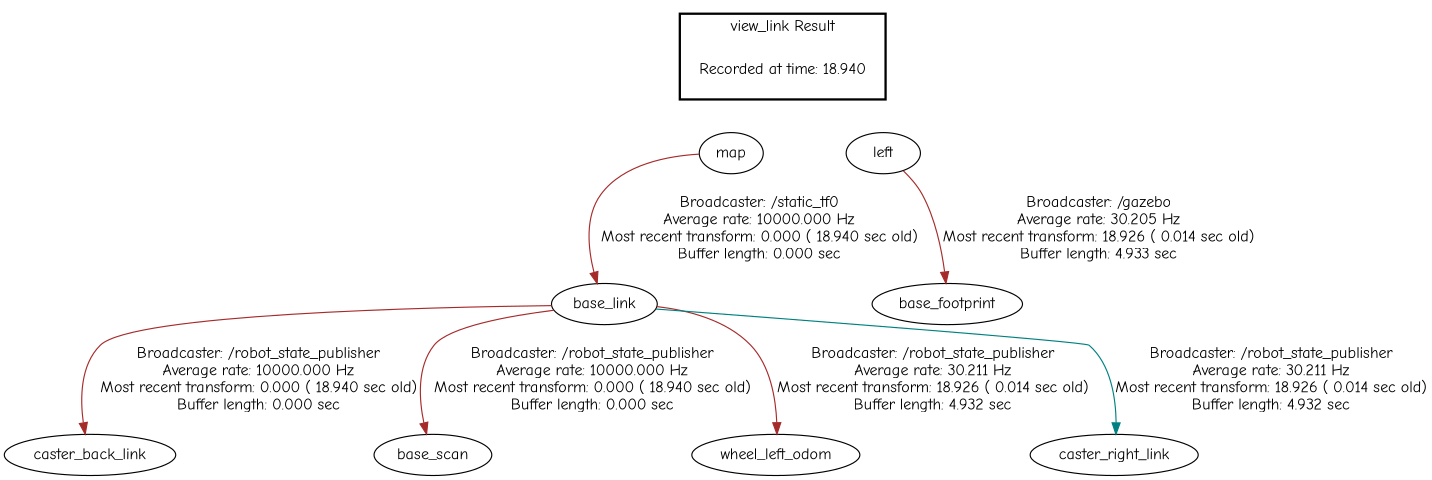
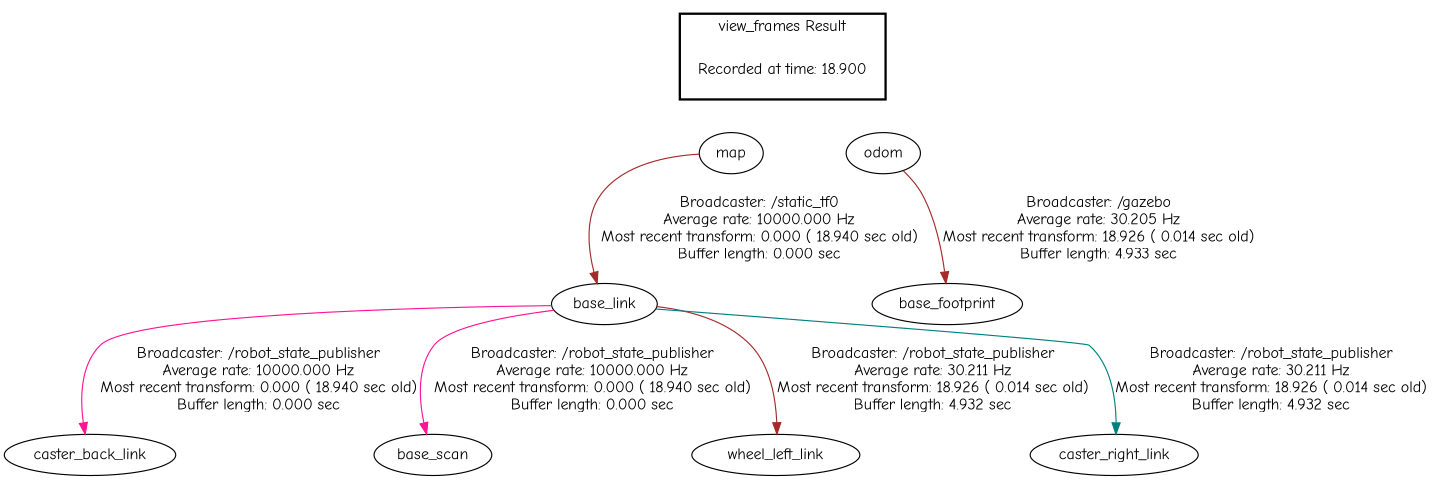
cluster "view_link Result": label "view_link Result" -> "view_frames Result"
node "Recorded at time: 18.940": label "Recorded at time: 18.940" -> "Recorded at time: 18.900"
node "left": label "left" -> "odom"
edge "base_link" -> "caster_back_link": color brown -> deeppink
edge "base_link" -> "base_scan": color brown -> deeppink
node "wheel_left_odom": label "wheel_left_odom" -> "wheel_left_link"
